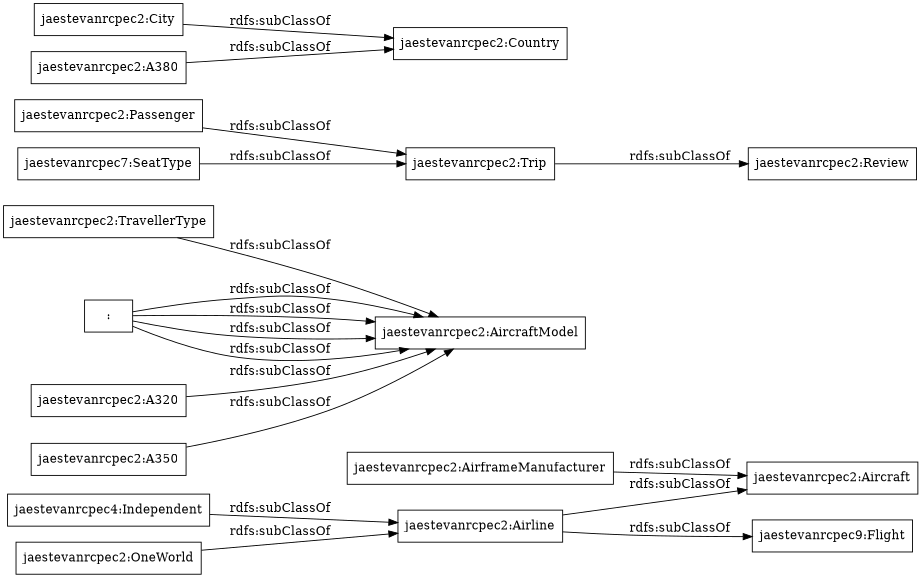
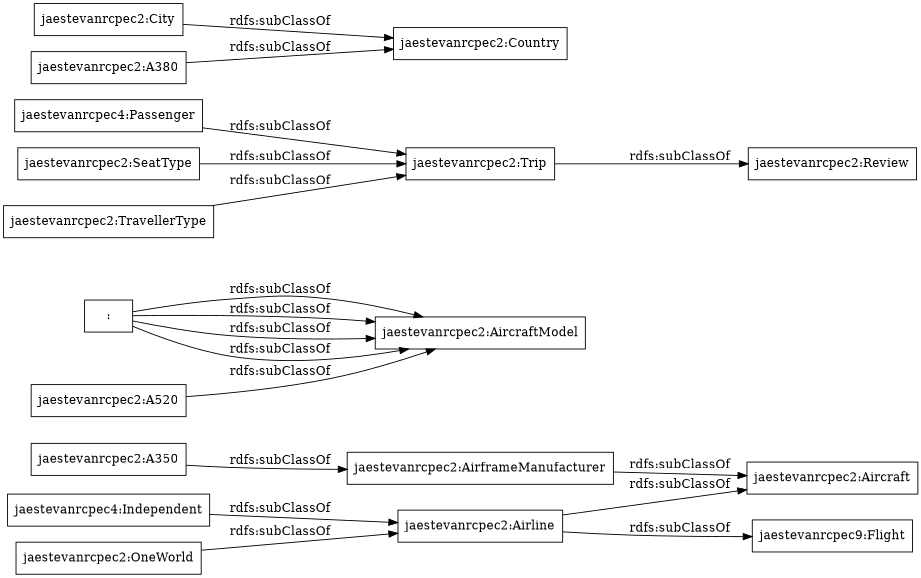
node "jaestevanrcpec2:Passenger": label "jaestevanrcpec2:Passenger" -> "jaestevanrcpec4:Passenger"
node "jaestevanrcpec7:SeatType": label "jaestevanrcpec7:SeatType" -> "jaestevanrcpec2:SeatType"
edge "jaestevanrcpec2:TravellerType" -> "jaestevanrcpec2:AircraftModel": now "jaestevanrcpec2:TravellerType" -> "jaestevanrcpec2:Trip"
node "jaestevanrcpec2:A320": label "jaestevanrcpec2:A320" -> "jaestevanrcpec2:A520"
edge "jaestevanrcpec2:A350" -> "jaestevanrcpec2:AircraftModel": now "jaestevanrcpec2:A350" -> "jaestevanrcpec2:AirframeManufacturer"
